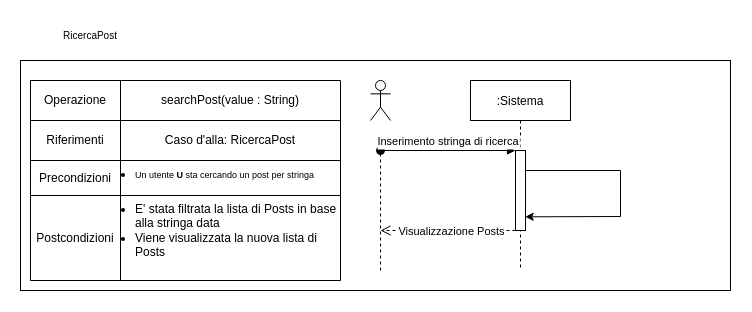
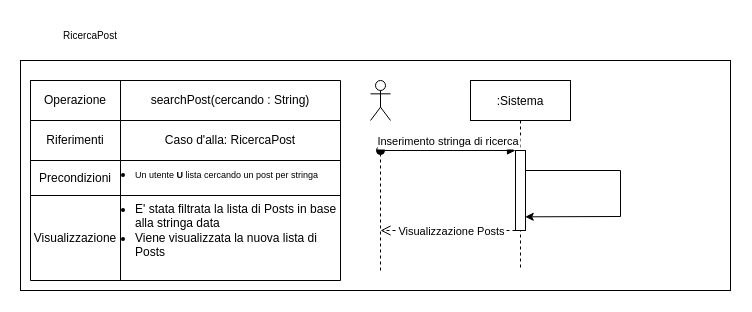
node "searchPost(value : String)": label "searchPost(value : String)" -> "searchPost(cercando : String)"
node "Un utente U sta cercando un post per stringa": label "Un utente U sta cercando un post per stringa" -> "Un utente U lista cercando un post per stringa"
node "Postcondizioni": label "Postcondizioni" -> "Visualizzazione"
